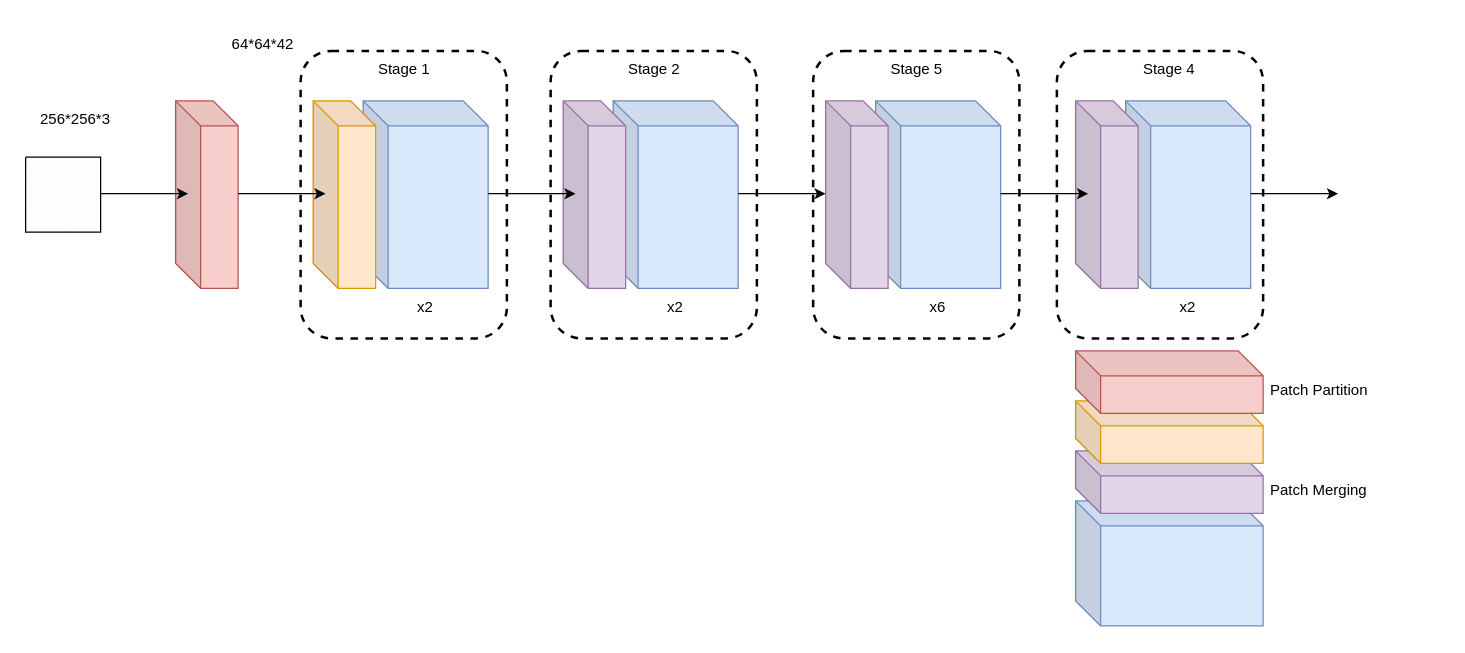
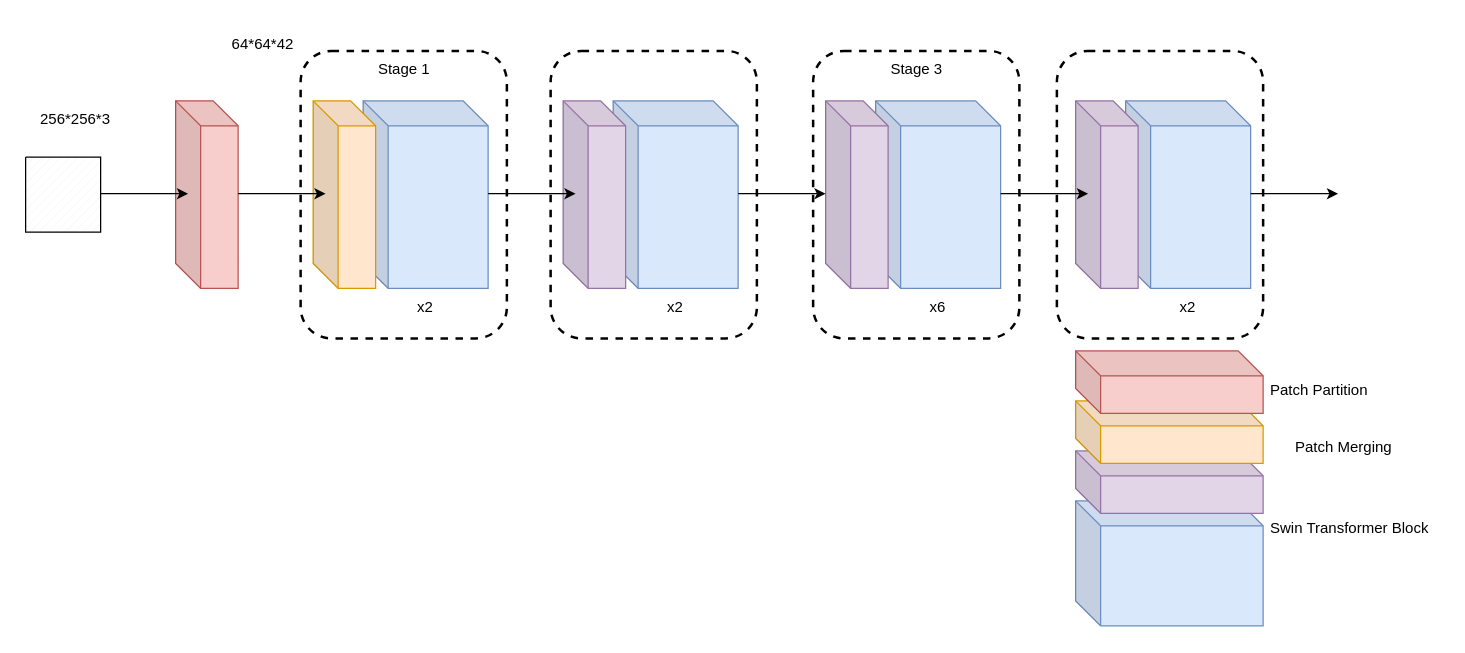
node "Stage 2": removed
node "Stage 5": label "Stage 5" -> "Stage 3"
node "Stage 4": removed
node "Patch Merging": moved (1319, 482) -> (1344, 438)
node "Swin Transformer Block": added
